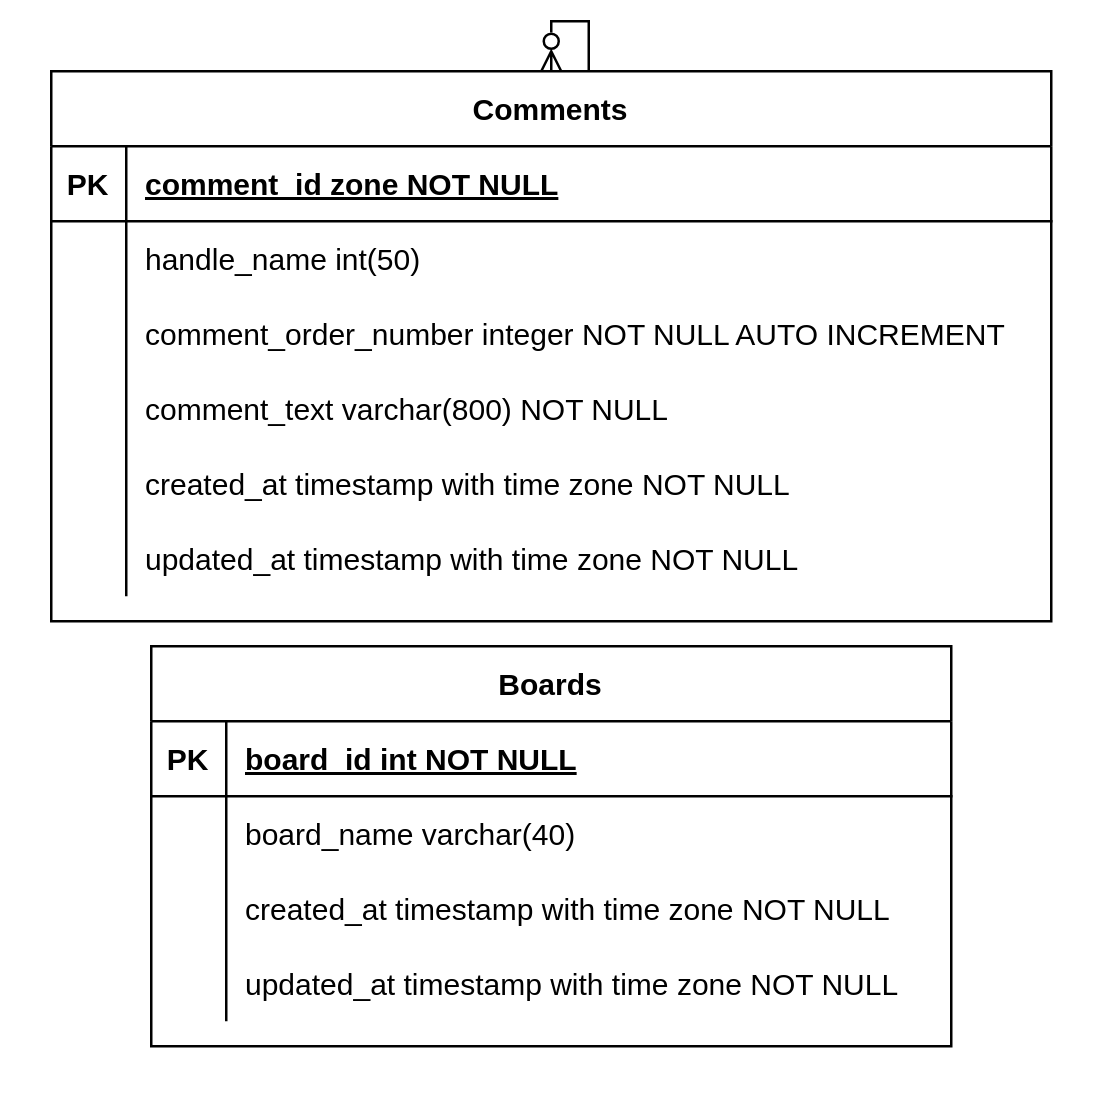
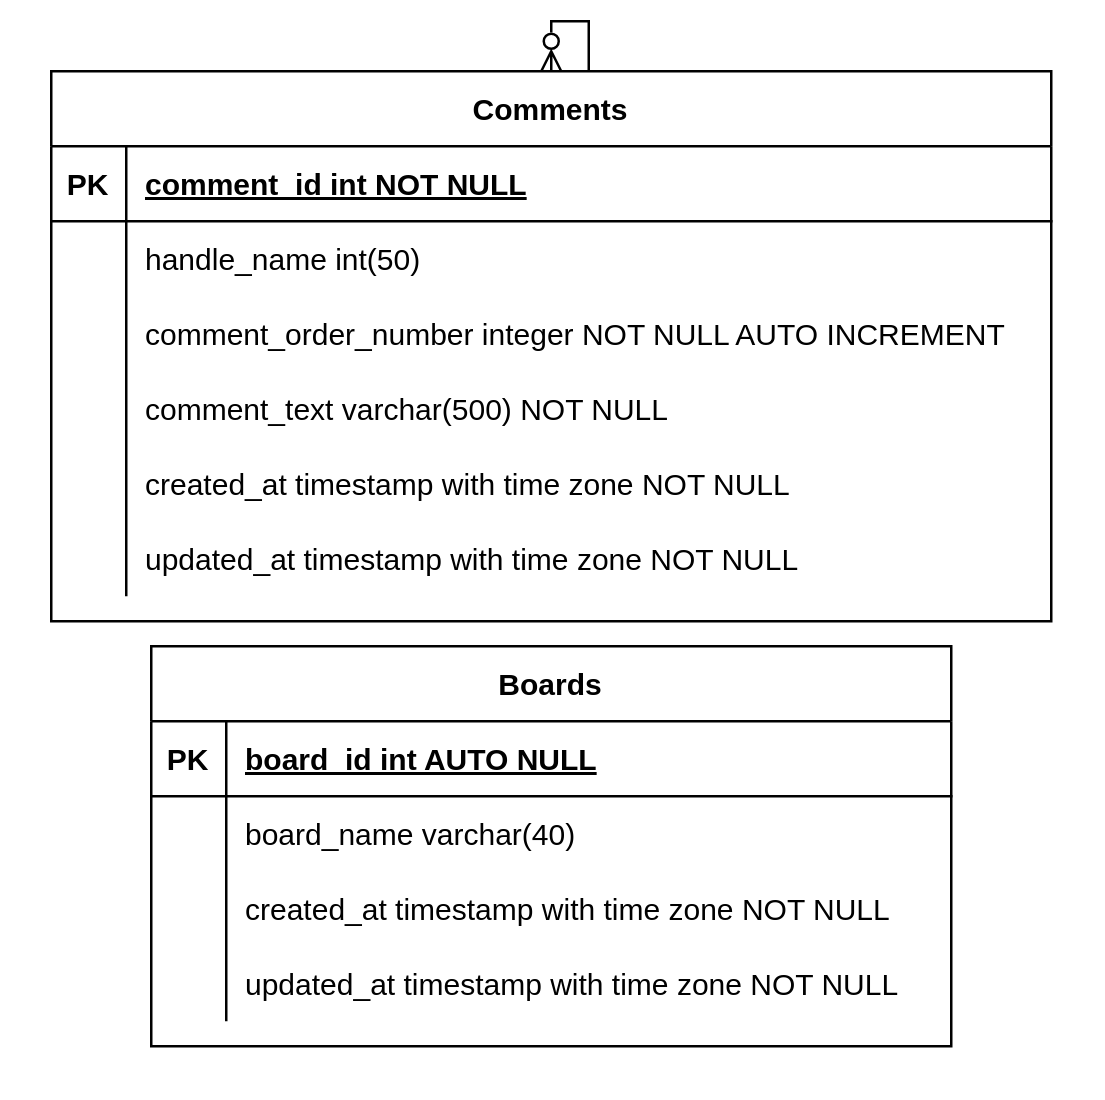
node "comment_id zone NOT NULL": label "comment_id zone NOT NULL" -> "comment_id int NOT NULL"
node "comment_text varchar(800) NOT NULL": label "comment_text varchar(800) NOT NULL" -> "comment_text varchar(500) NOT NULL"
node "board_id int NOT NULL": label "board_id int NOT NULL" -> "board_id int AUTO NULL"
